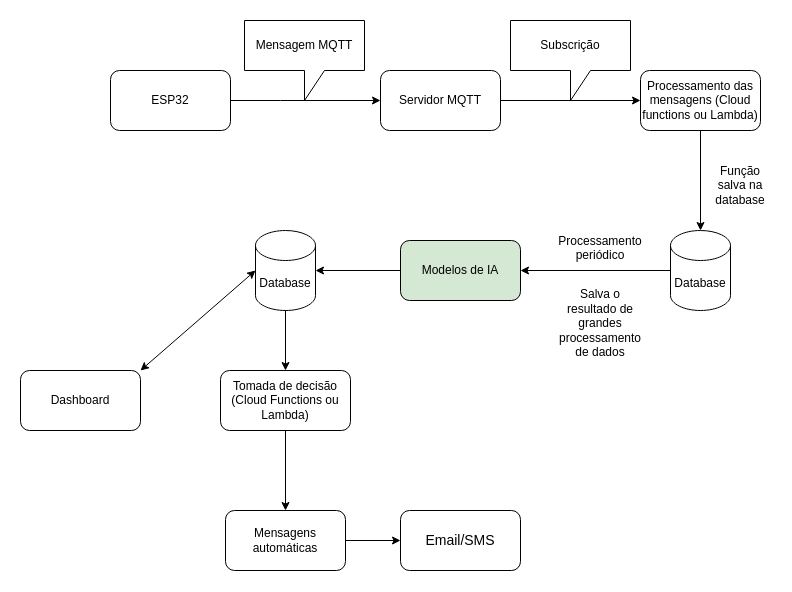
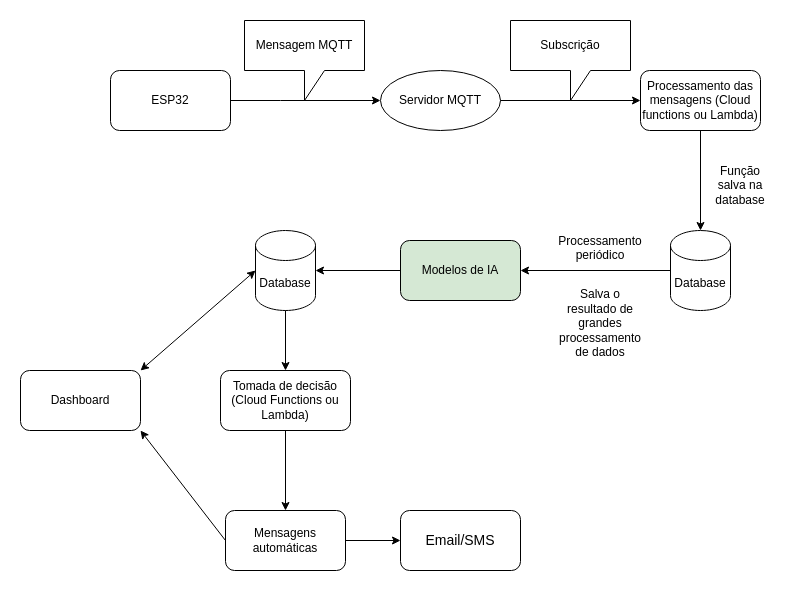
node "Servidor MQTT": shape rounded rectangle -> ellipse
edge "Mensagens automáticas" -> "Dashboard": added
